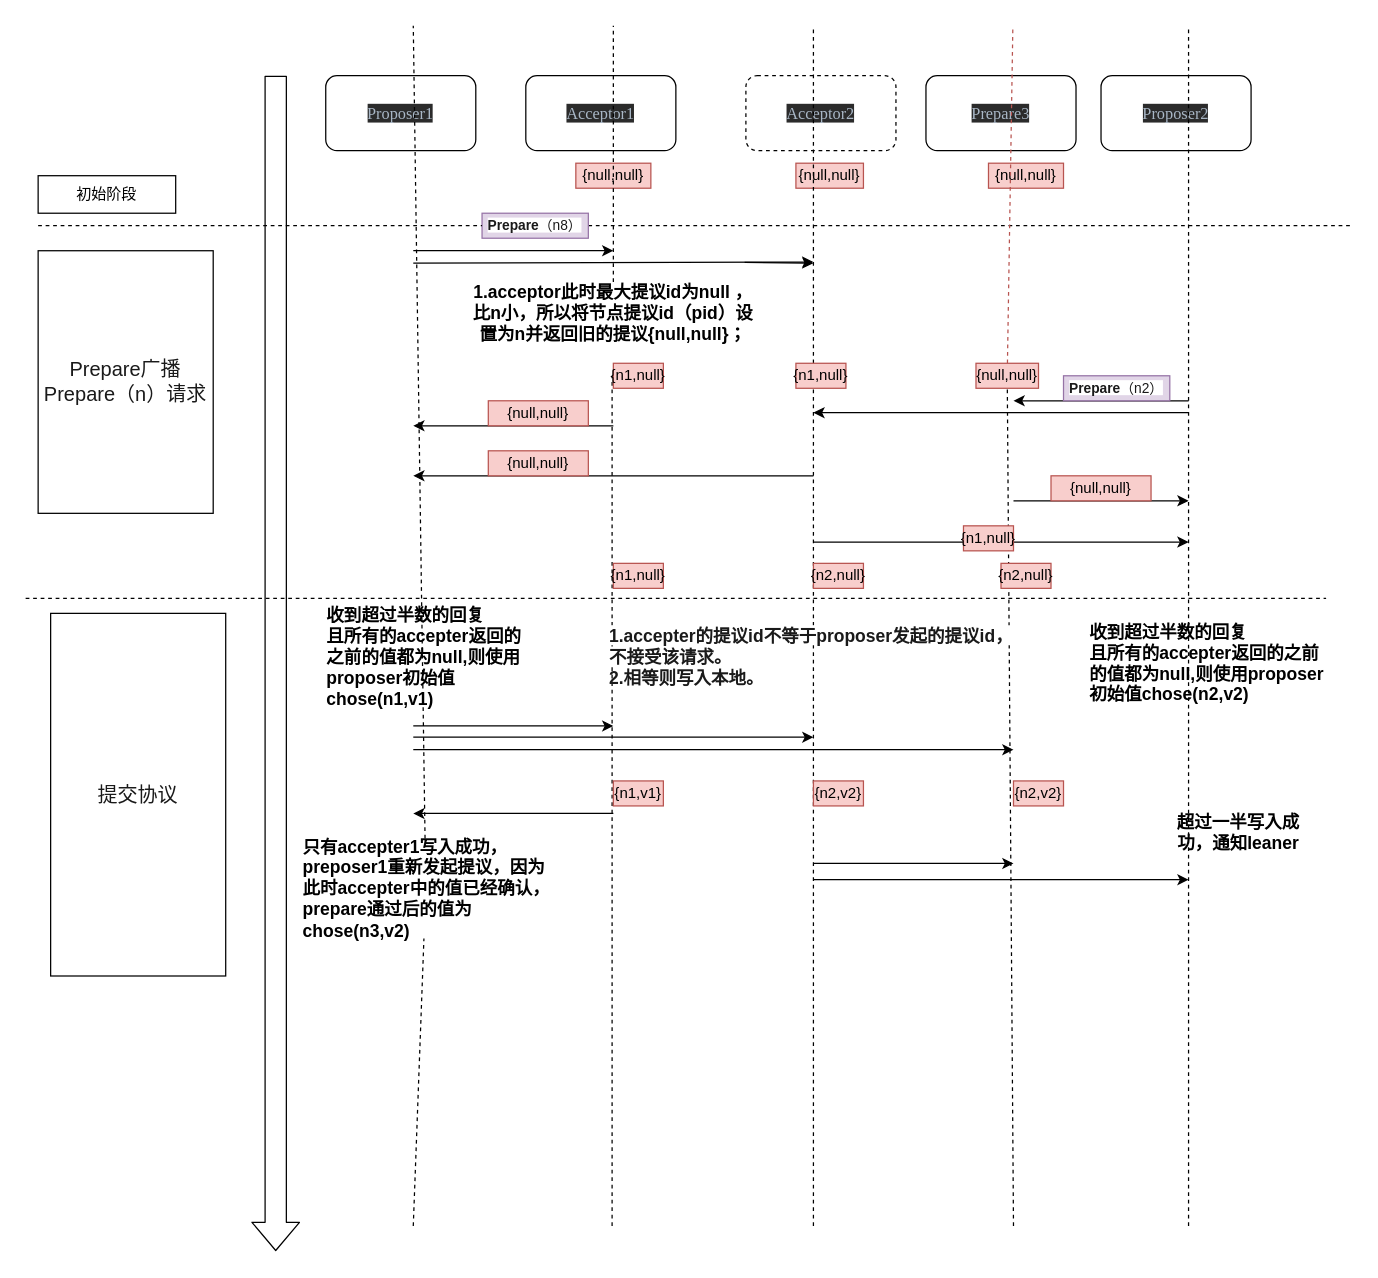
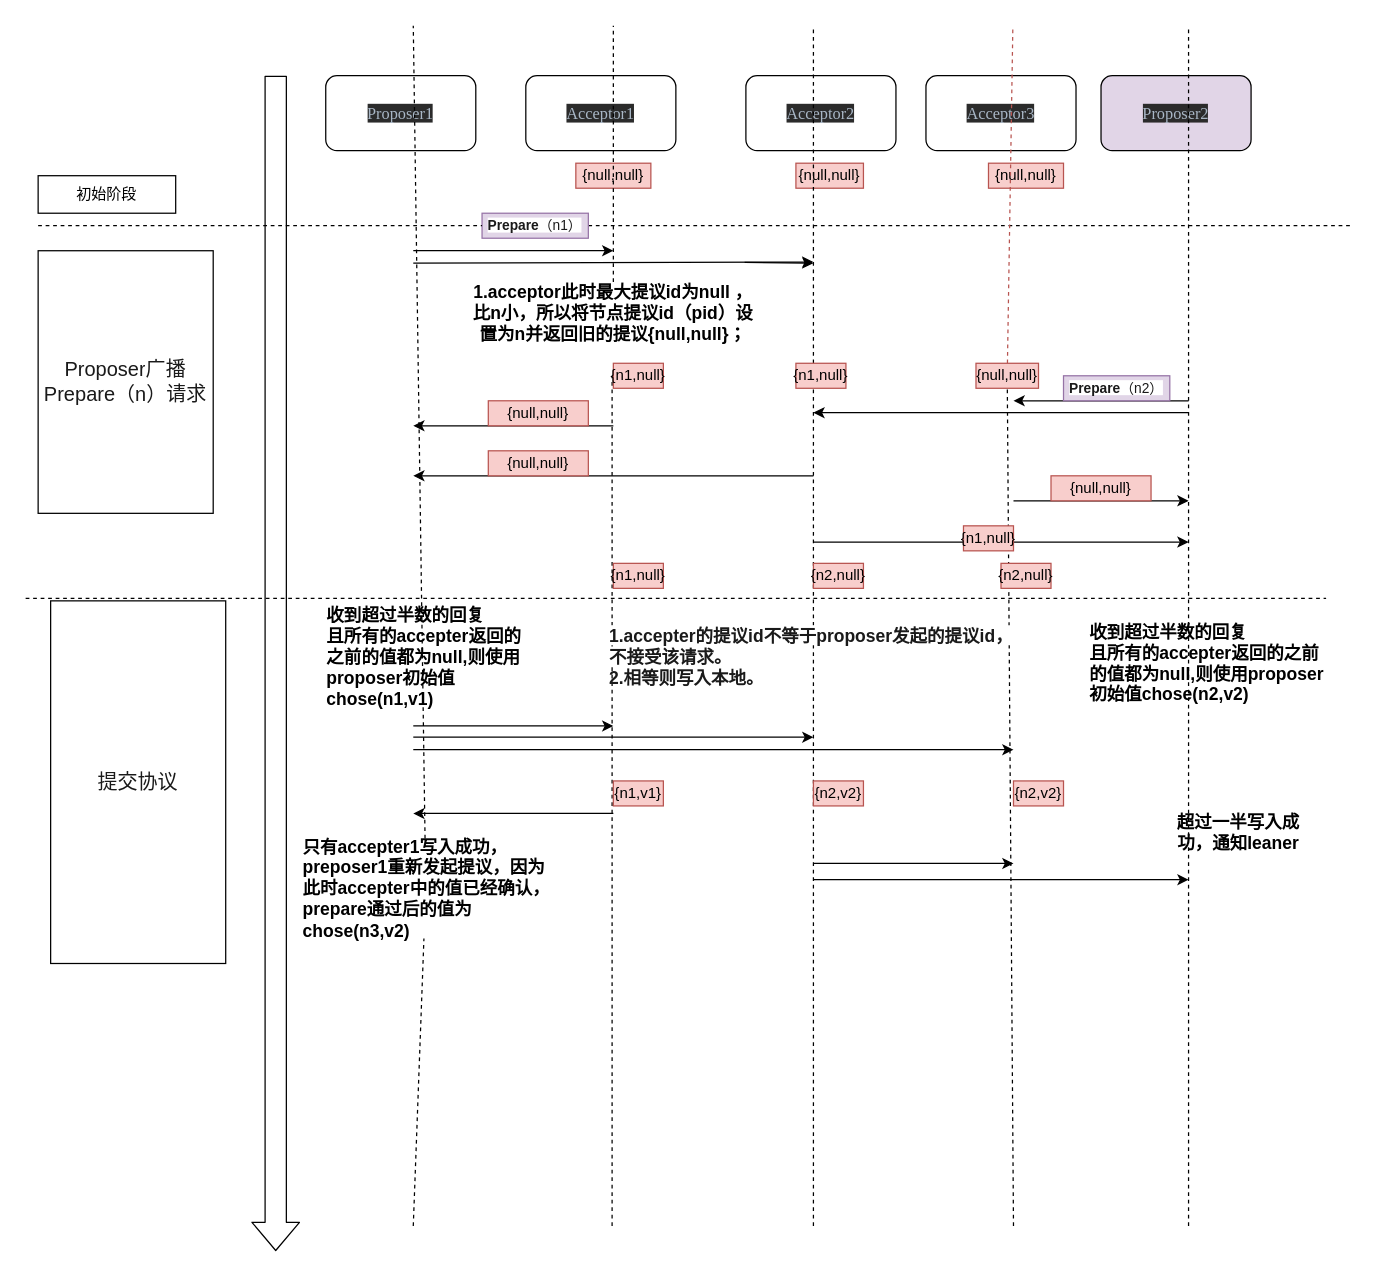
node "Acceptor2": style dashed -> solid
node "Prepare3": label "Prepare3" -> "Acceptor3"
node "Proposer2": fillcolor #ffffff -> #e1d5e7
node "Prepare（n8）": label "Prepare（n8）" -> "Prepare（n1）"
node "Prepare广播Prepare（n）请求": label "Prepare广播Prepare（n）请求" -> "Proposer广播Prepare（n）请求"
node "提交协议": moved (138, 794) -> (138, 782)
